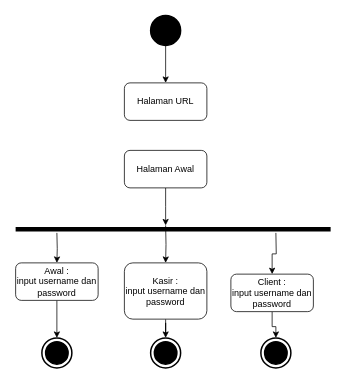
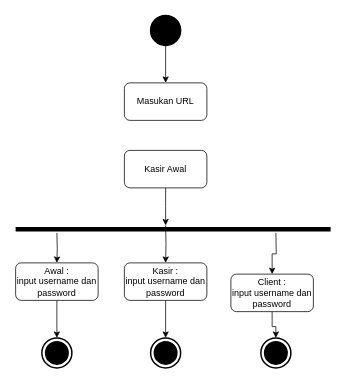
node "Halaman URL": label "Halaman URL" -> "Masukan URL"
node "Halaman Awal": label "Halaman Awal" -> "Kasir Awal"
node "Kasir : input username dan password": size 83x56 -> 83x38
